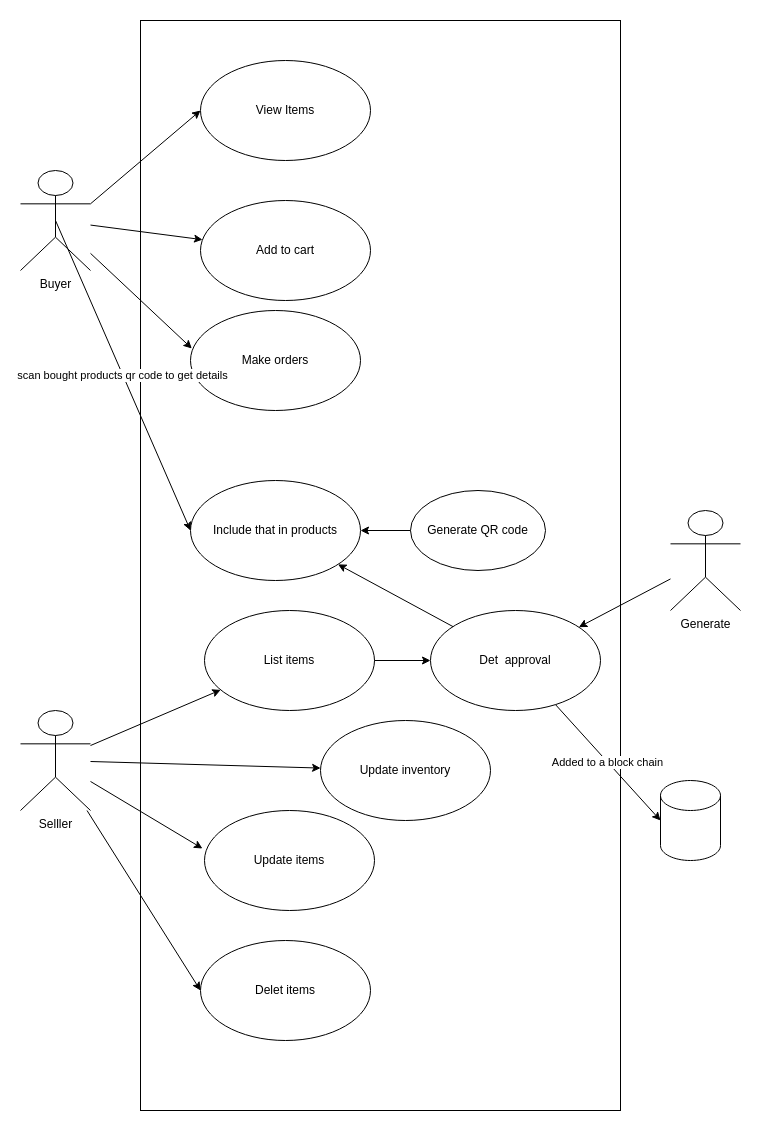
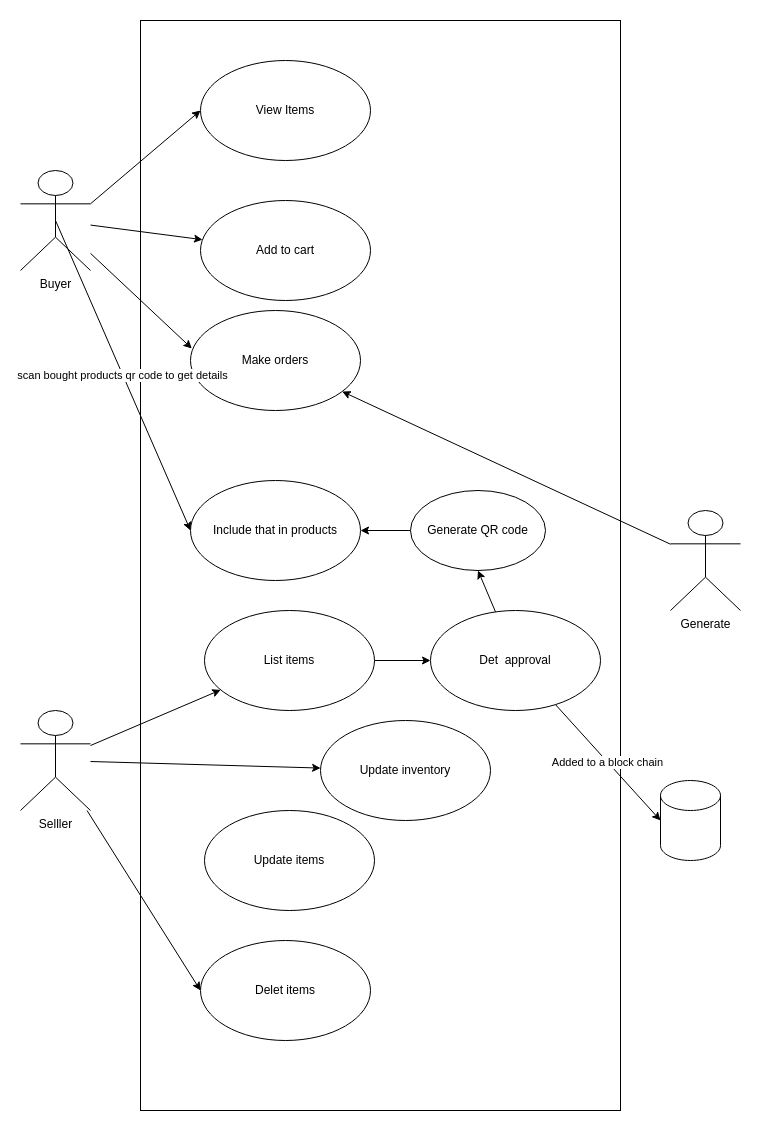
edge "Det approval" -> "Include that in products": now "Det approval" -> "Generate QR code"
edge "Generate" -> "Det approval": now "Generate" -> "Make orders"
edge "Selller" -> "Update items": removed
